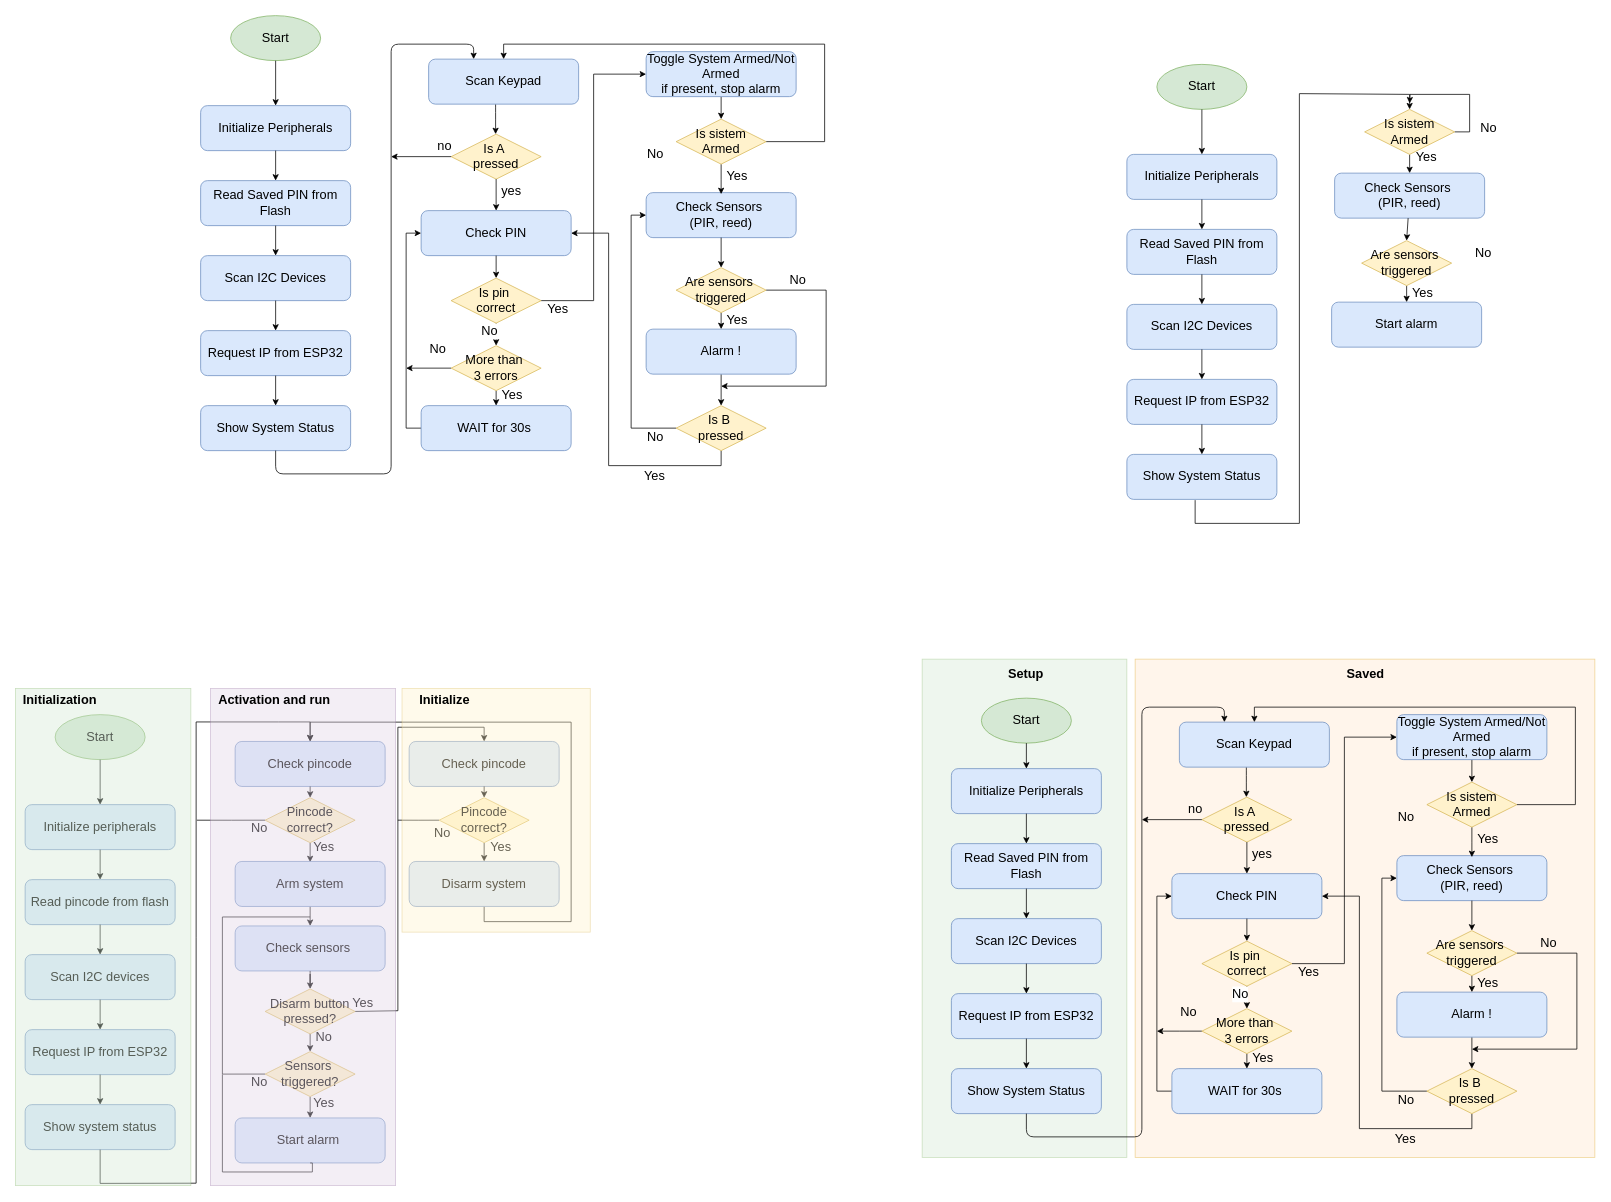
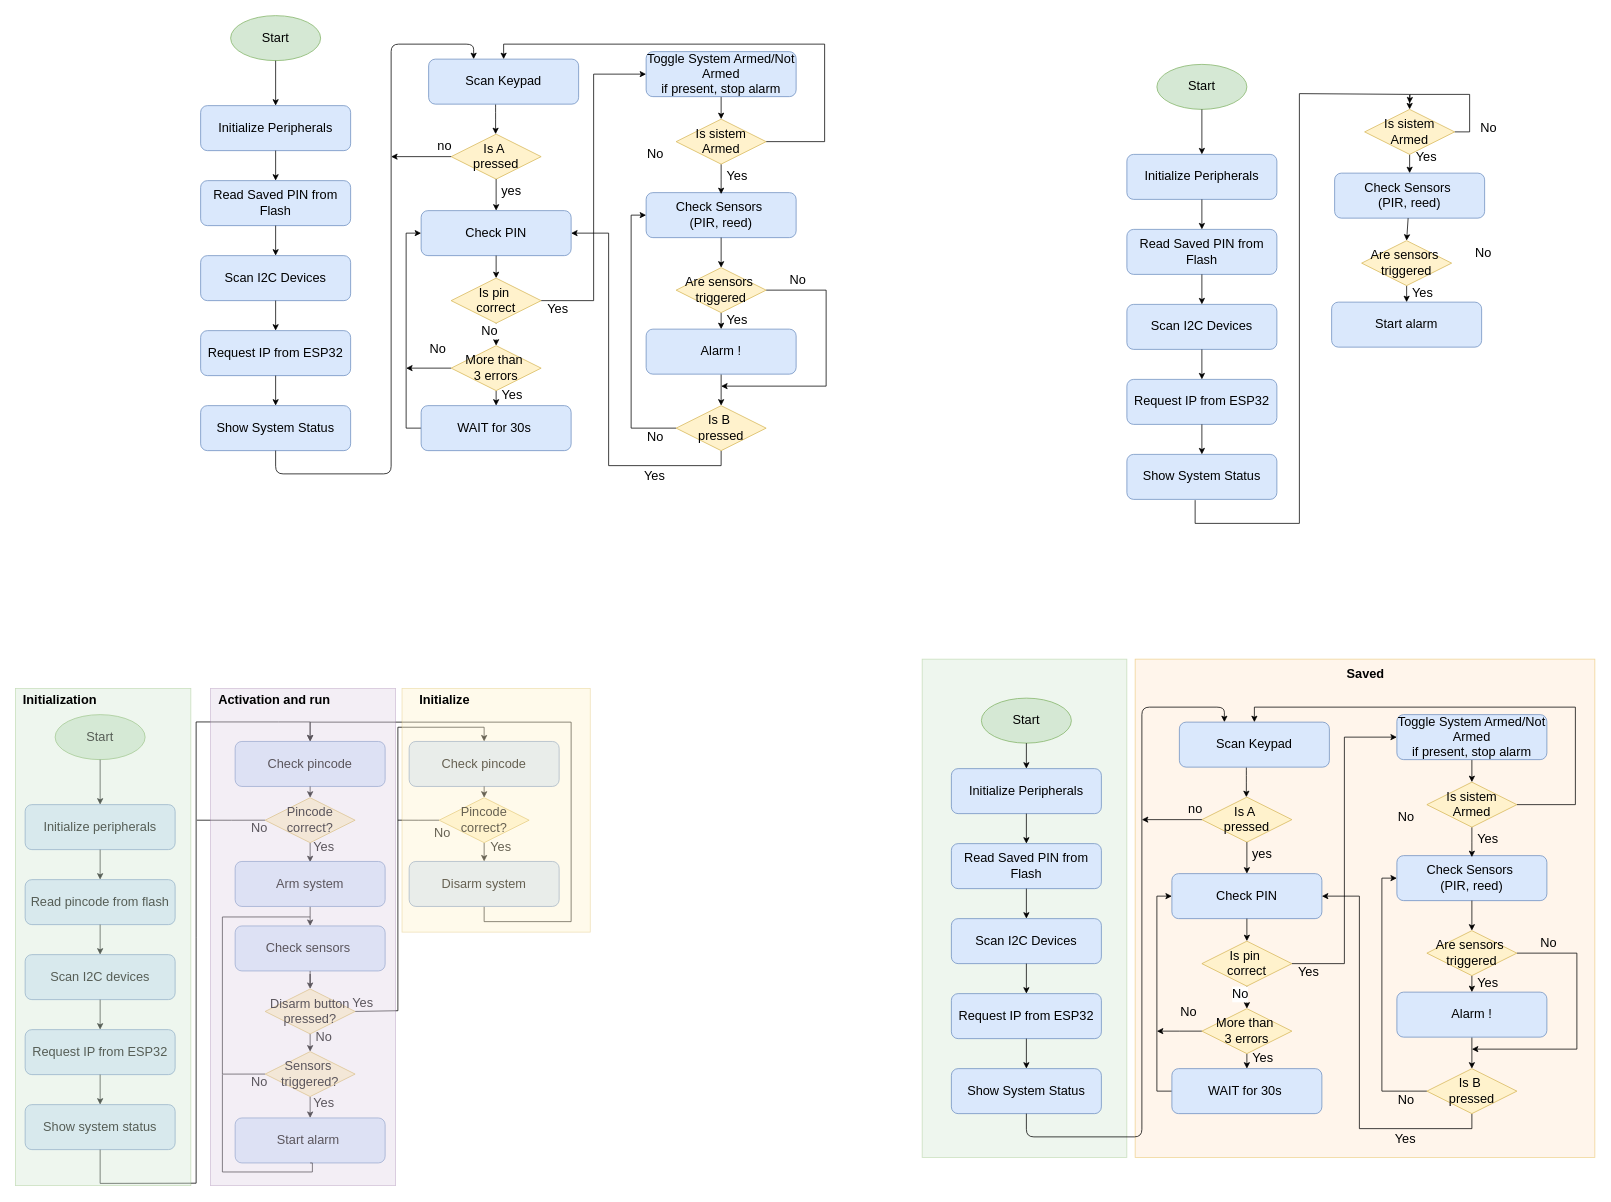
node "Setup": removed
